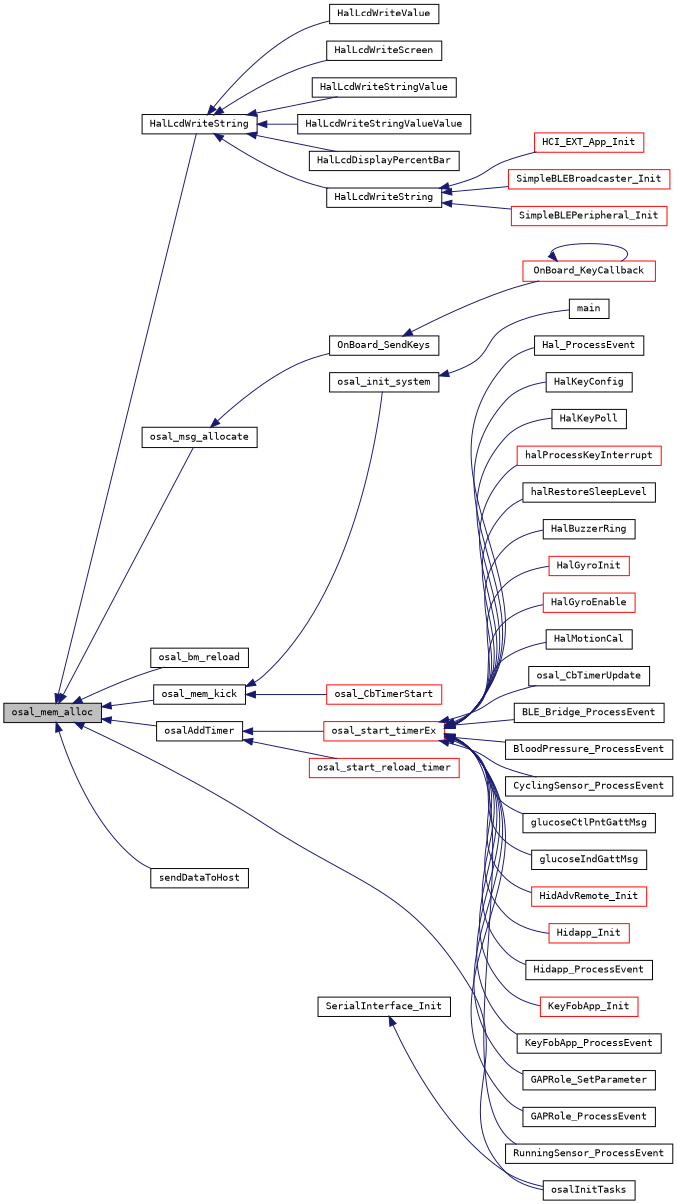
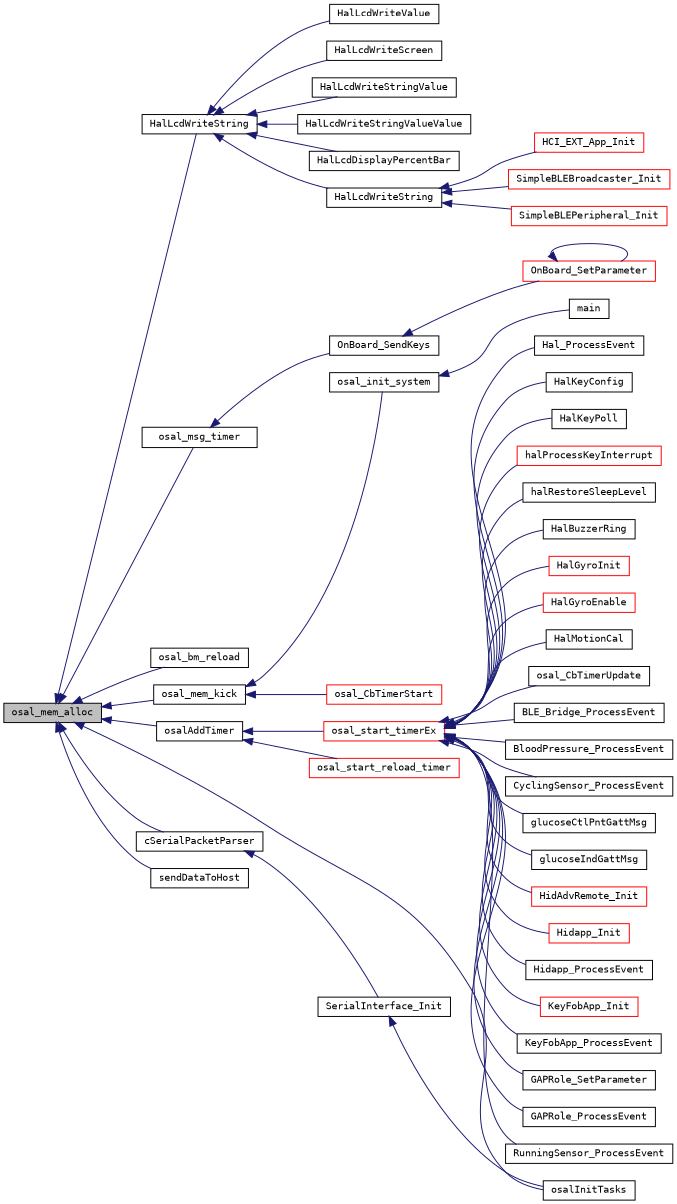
node "OnBoard_KeyCallback": label "OnBoard_KeyCallback" -> "OnBoard_SetParameter"
node "osal_msg_allocate": label "osal_msg_allocate" -> "osal_msg_timer"
node "cSerialPacketParser": added
